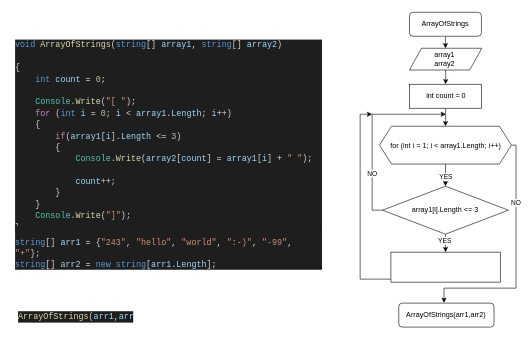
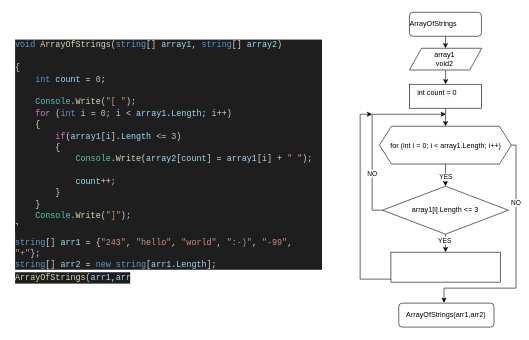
node "ArrayOfStrings": moved (446, 24) -> (434, 24)
node "array1 array2": label "array1 array2" -> "array1 void2"
node "int count = 0": moved (447, 96) -> (438, 93)
node "for (int i = 1; i < array1.Length; i++)": label "for (int i = 1; i < array1.Length; i++)" -> "for (int i = 0; i < array1.Length; i++)"
node "ArrayOfStrings(arr1,arr2);": moved (75, 318) -> (72, 279)
